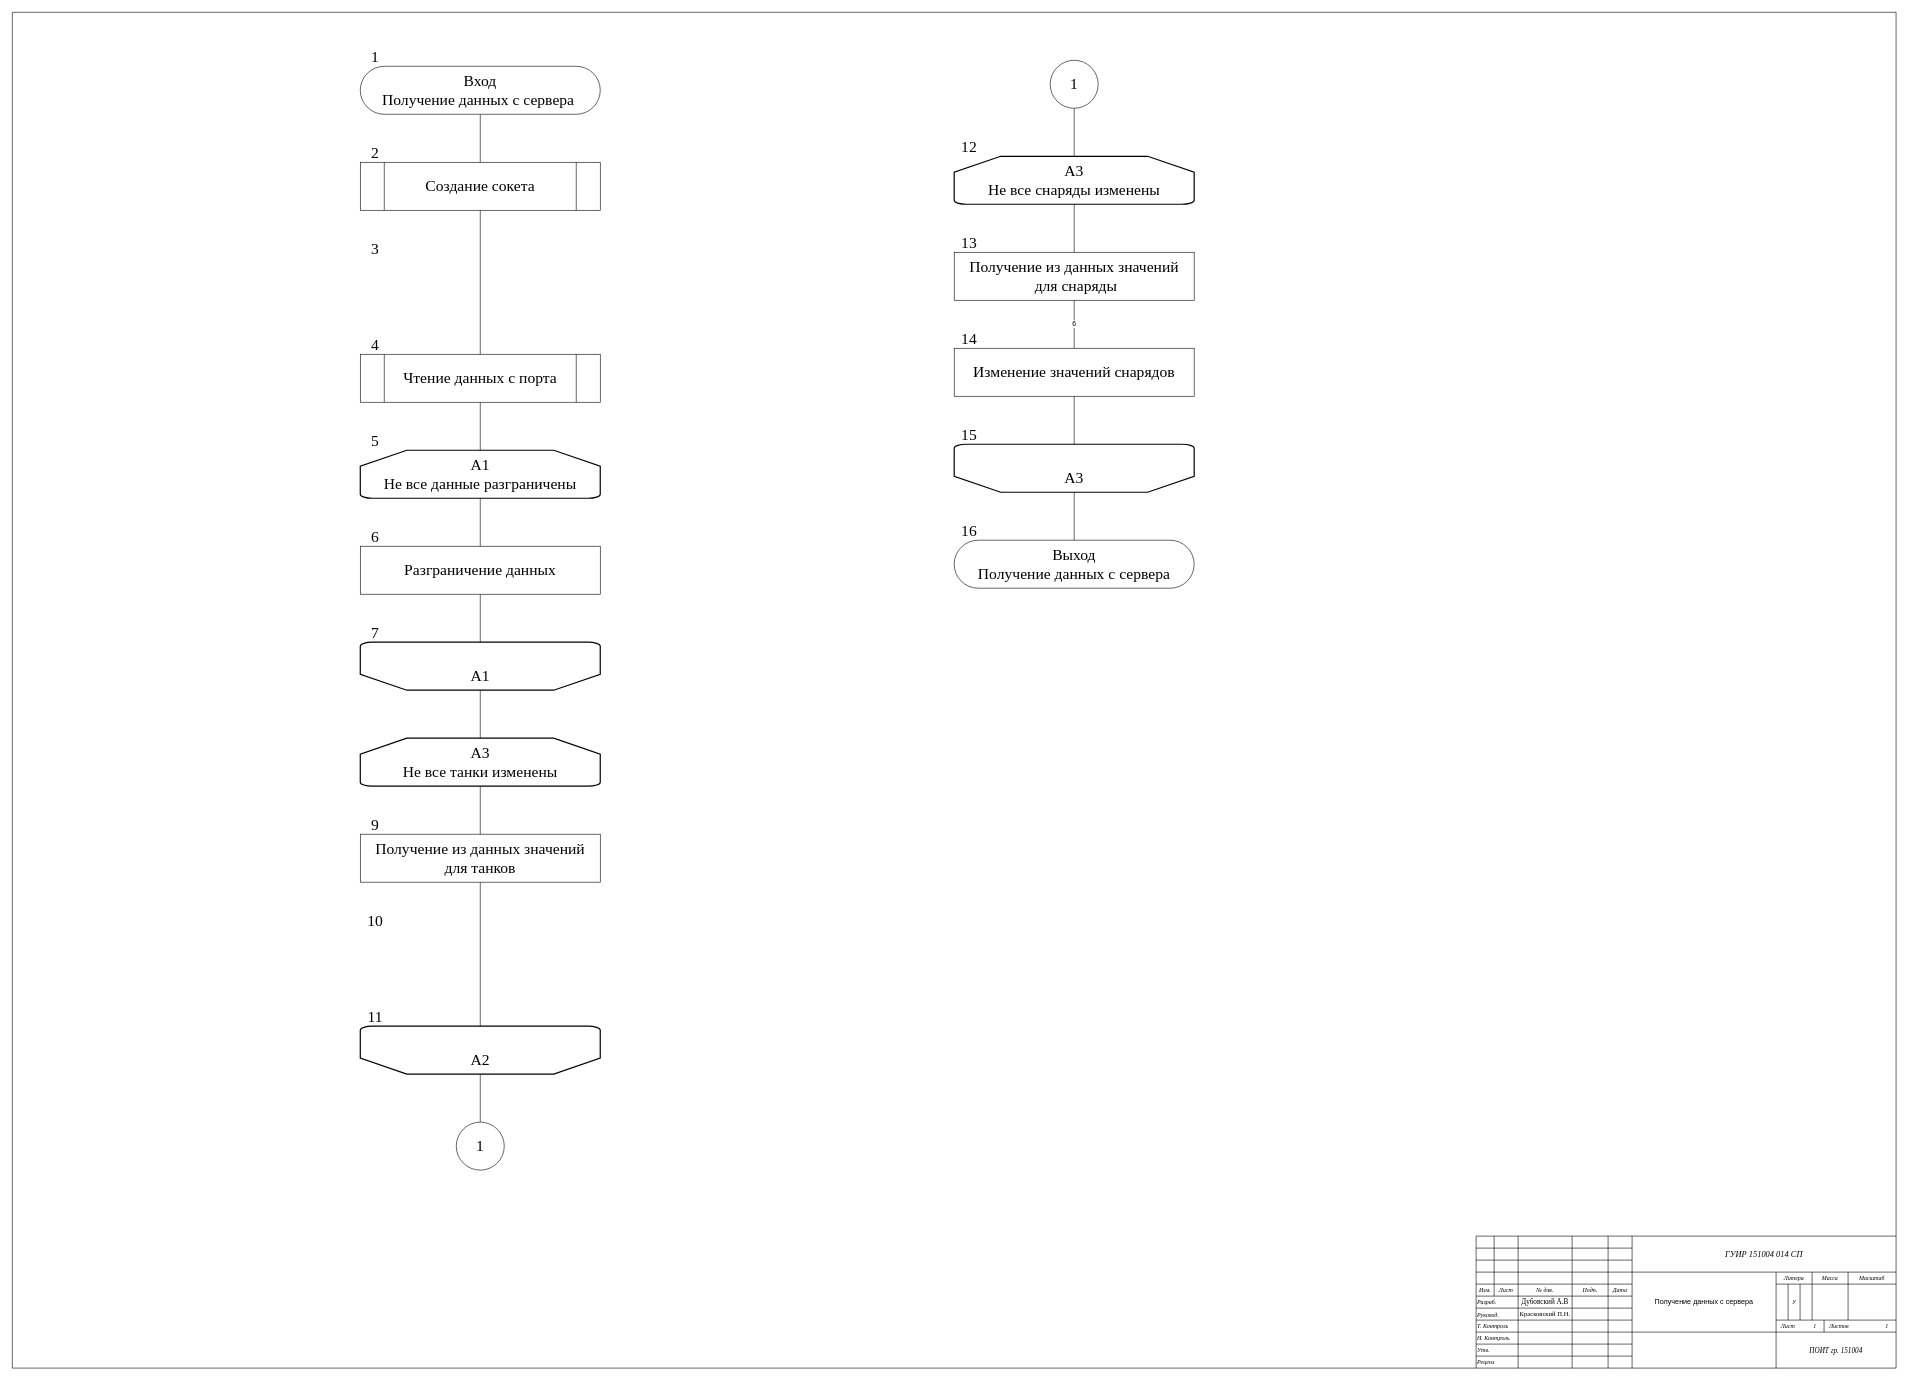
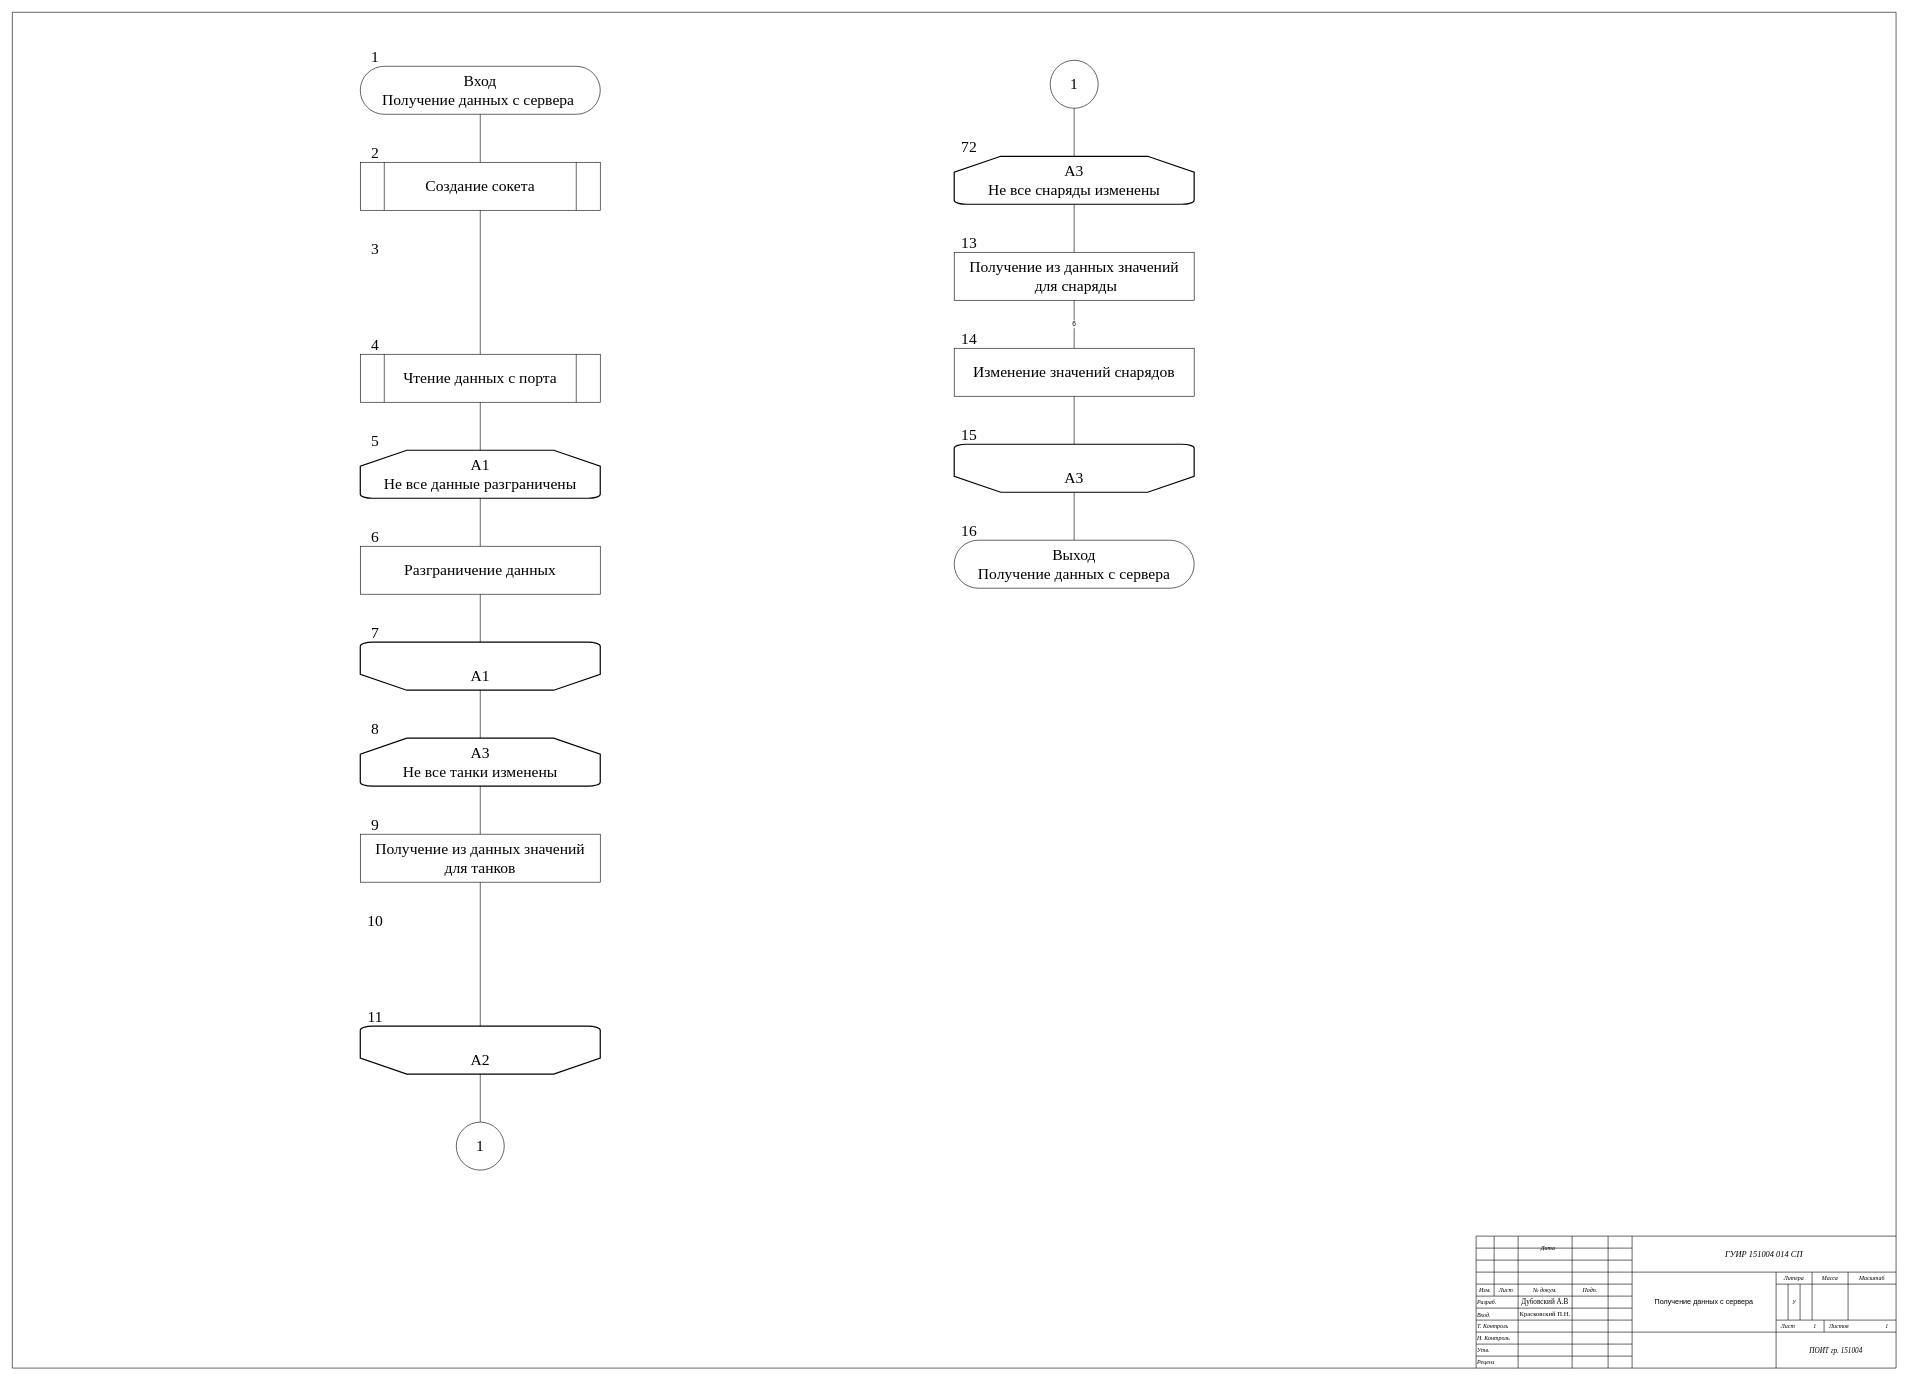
node "12": label "12" -> "72"
node "8": added
node "№ для.": label "№ для." -> "№ докум."
node "Дата": moved (1620, 1290) -> (1548, 1248)
node "Руковод.": label "Руковод." -> "Вход."
